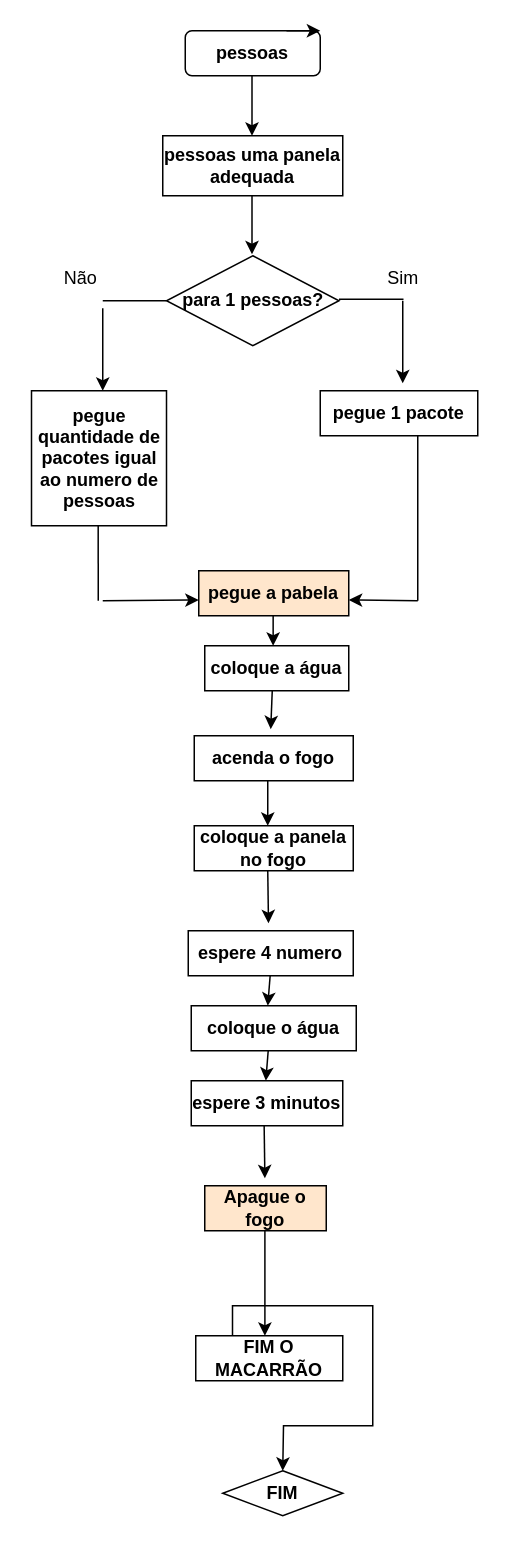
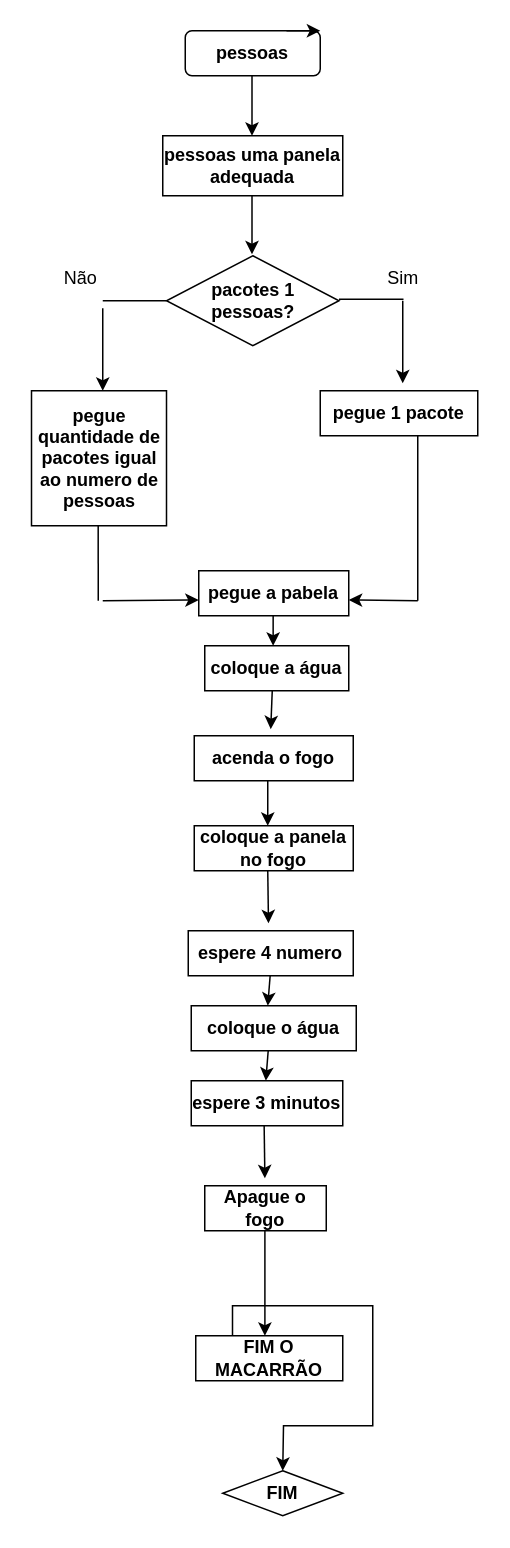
node "para 1 pessoas?": label "para 1 pessoas?" -> "pacotes 1 pessoas?"
node "pegue a pabela": fillcolor #ffe6cc -> #ffffff
node "Apague o fogo": fillcolor #ffe6cc -> #ffffff
